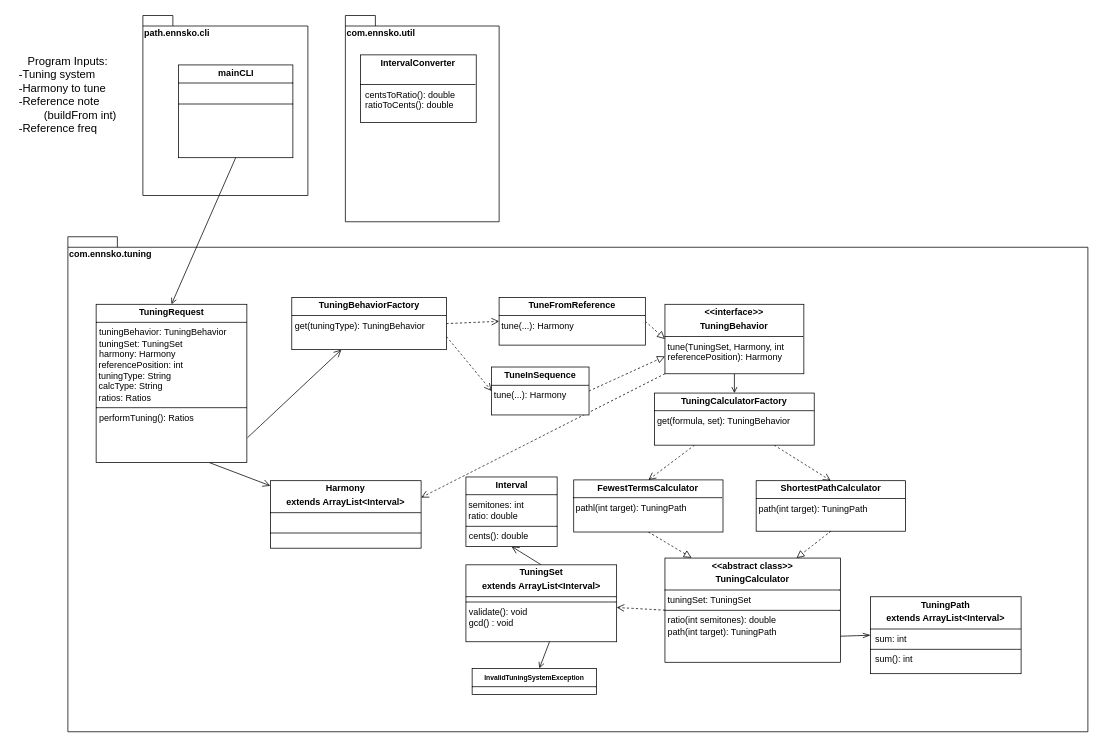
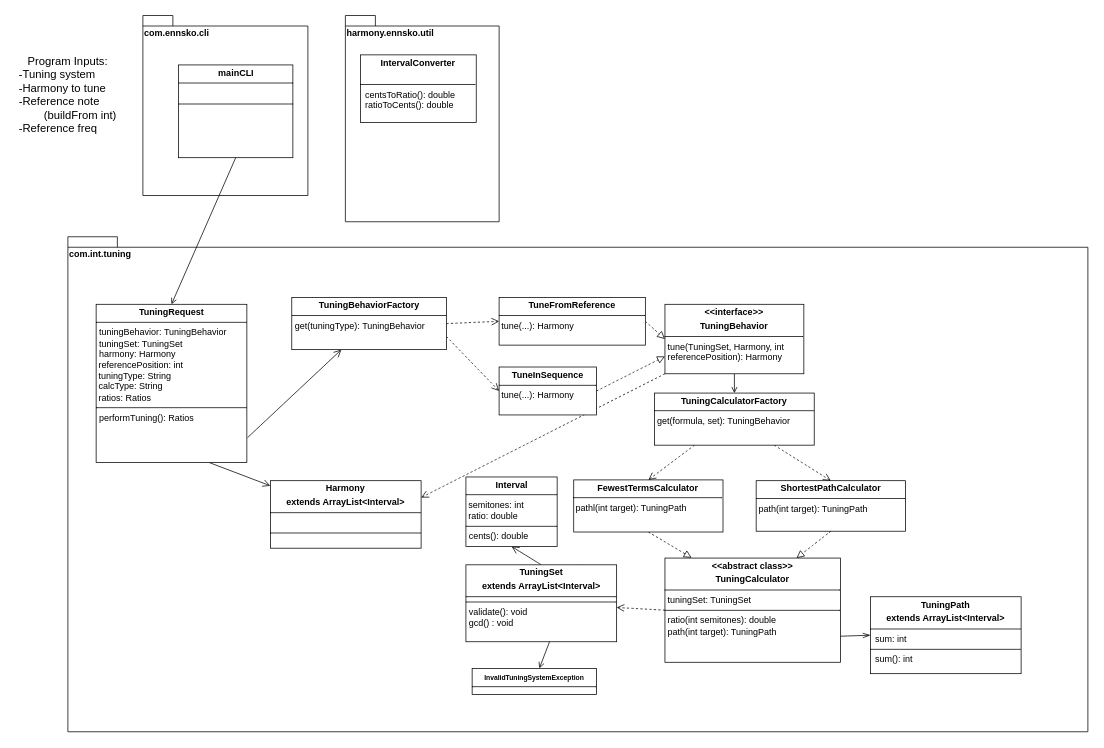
node "path.ennsko.cli": label "path.ennsko.cli" -> "com.ennsko.cli"
node "com.ennsko.util": label "com.ennsko.util" -> "harmony.ennsko.util"
node "com.ennsko.tuning": label "com.ennsko.tuning" -> "com.int.tuning"
node "TuneInSequence tune(...): Harmony": moved (540, 391) -> (548, 391)
